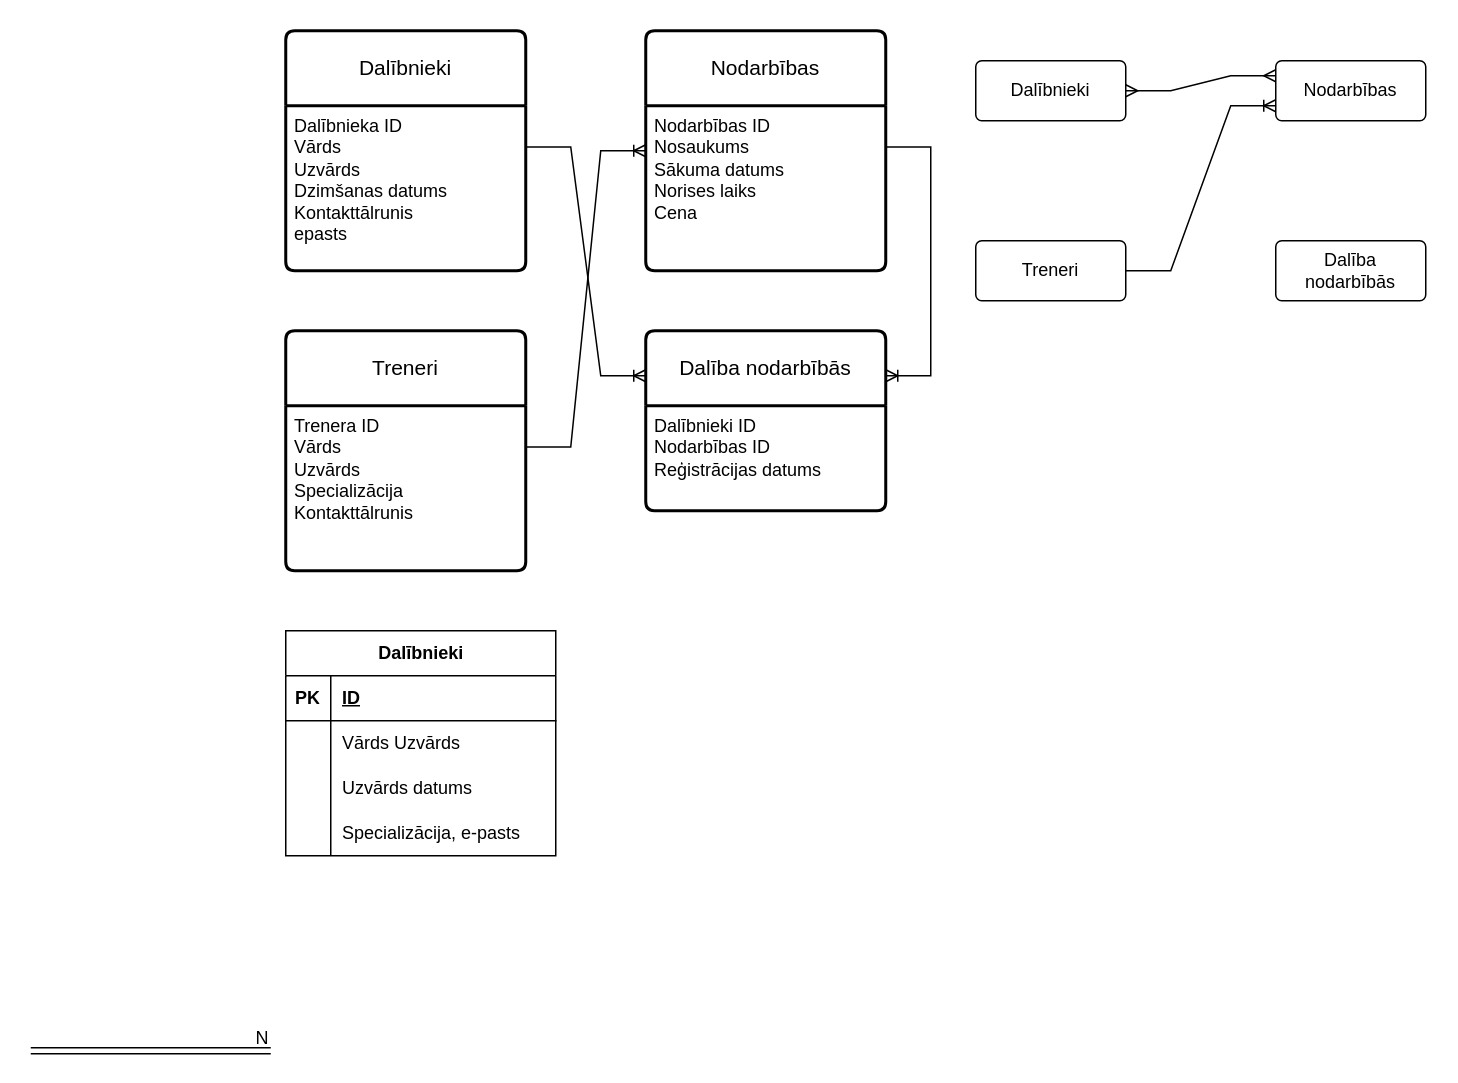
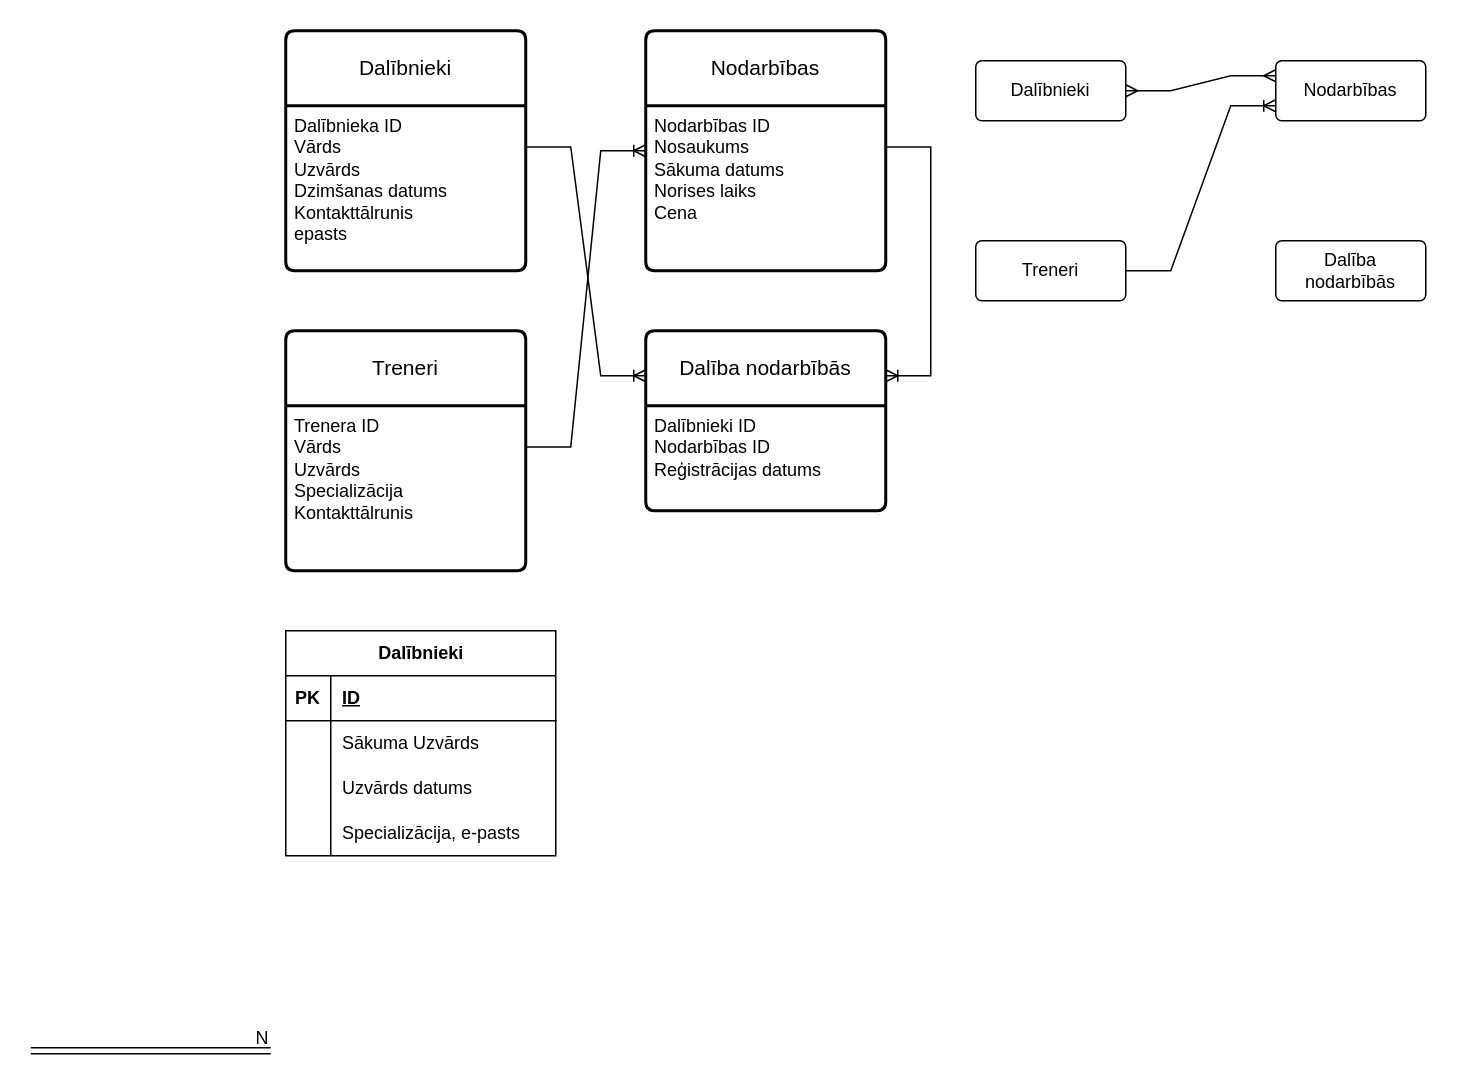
node "Vārds Uzvārds": label "Vārds Uzvārds" -> "Sākuma Uzvārds"
